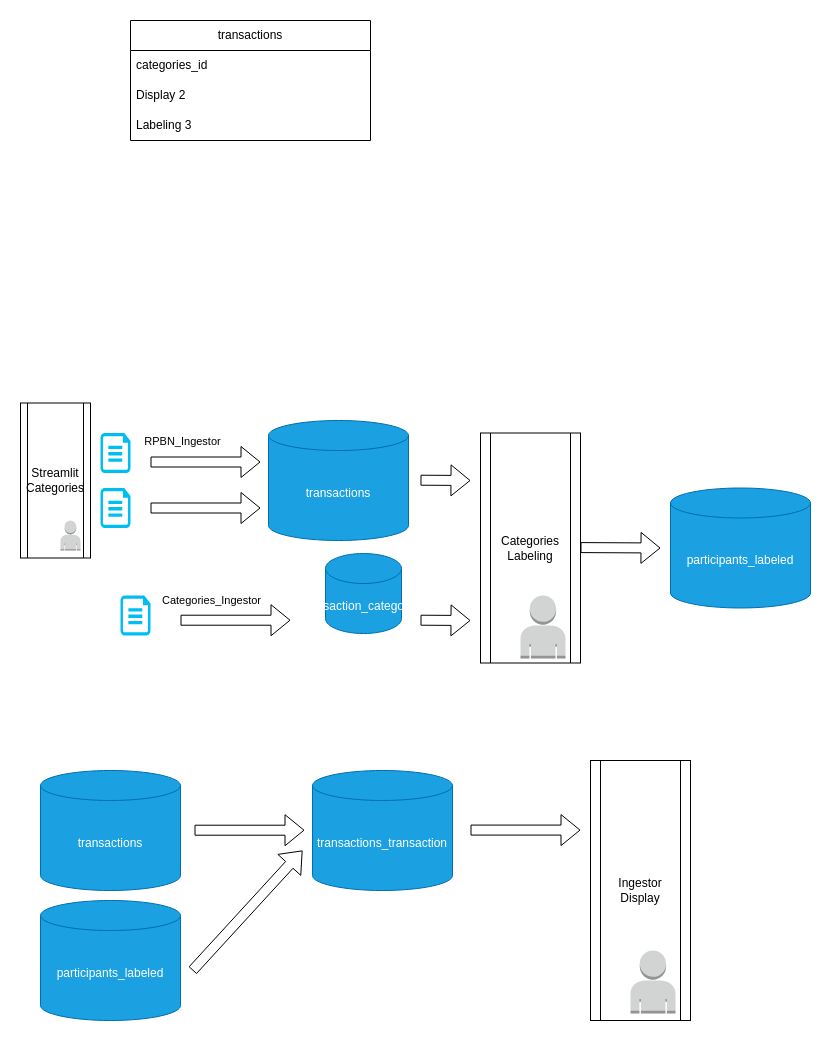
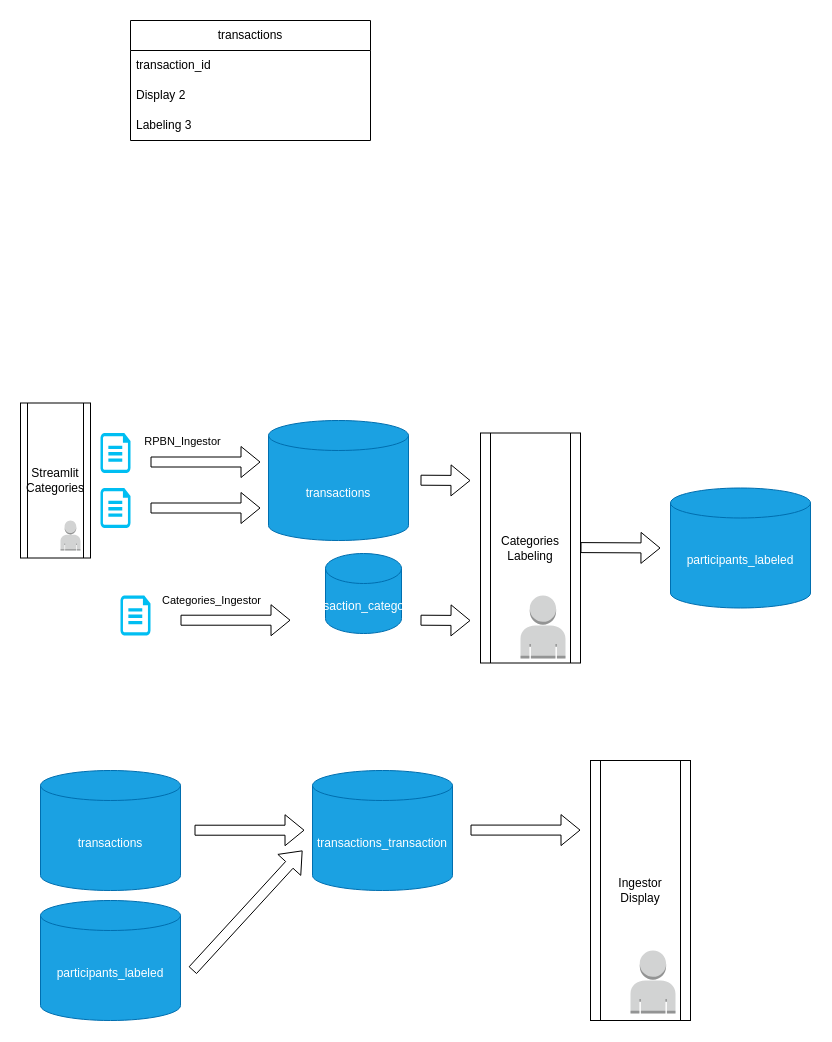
node "categories_id": label "categories_id" -> "transaction_id"
